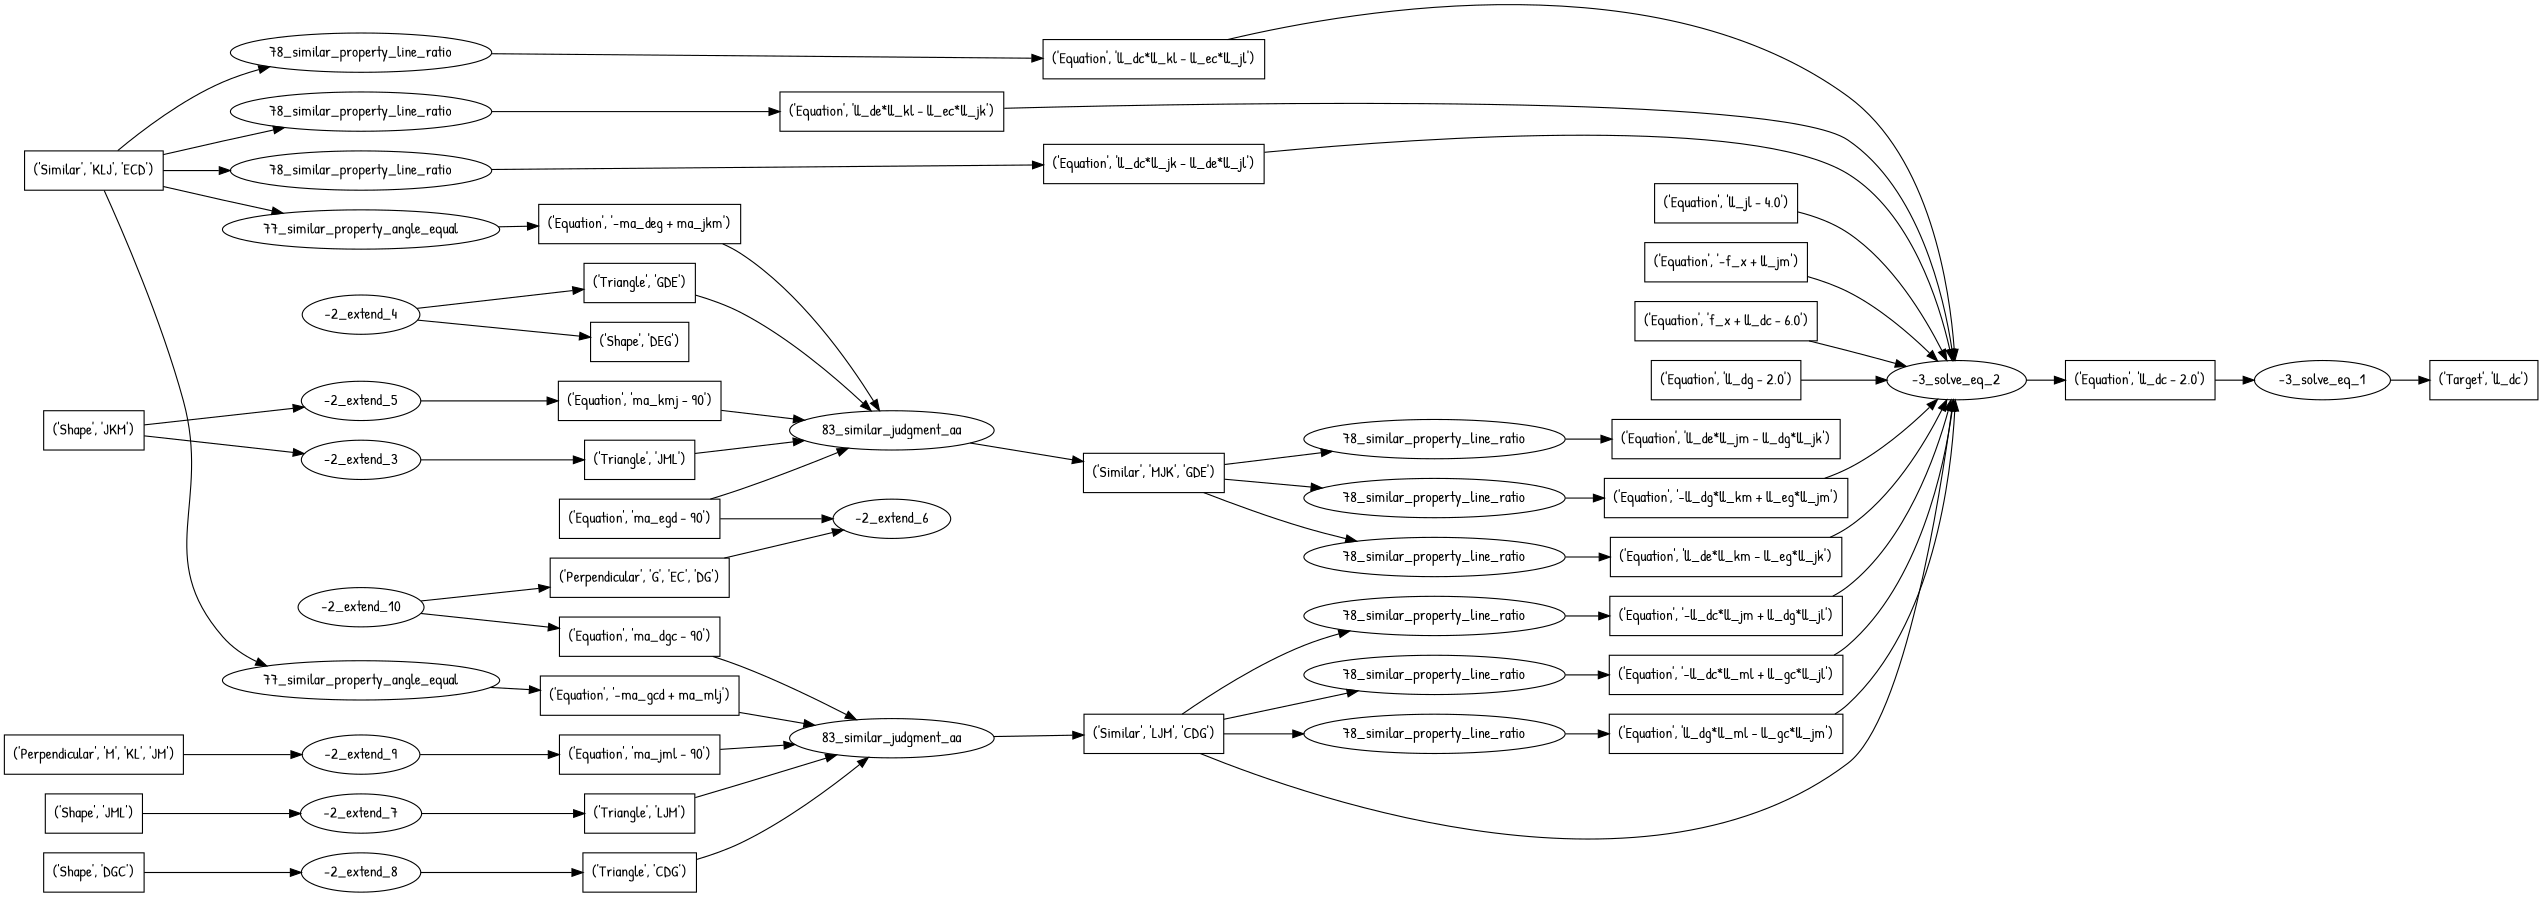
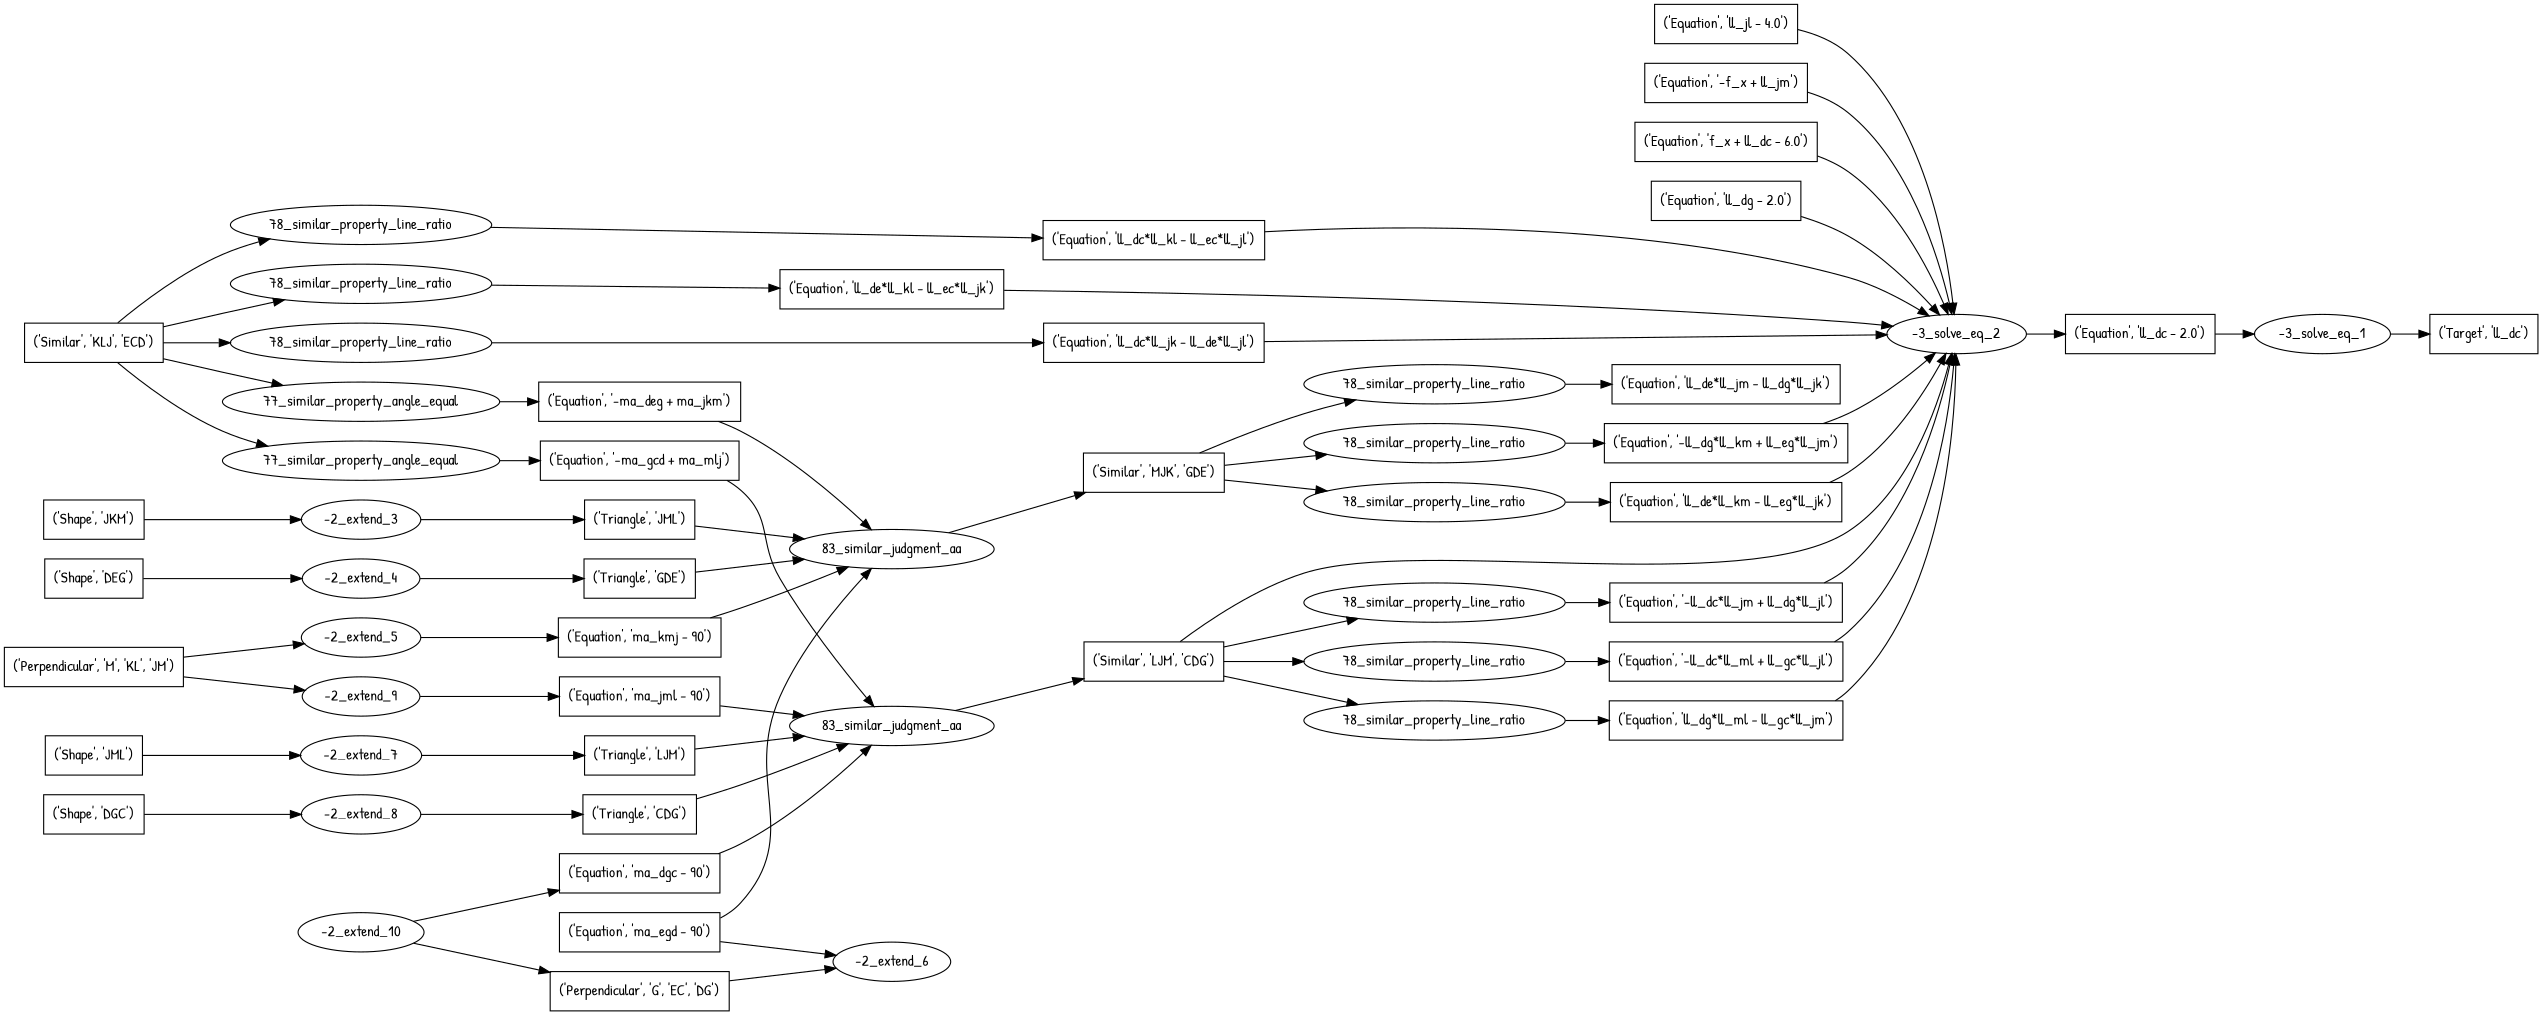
edge "-2_extend_4" -> "('Shape', 'DEG')": reversed
edge "('Shape', 'JKM')" -> "-2_extend_5": now "('Perpendicular', 'M', 'KL', 'JM')" -> "-2_extend_5"
